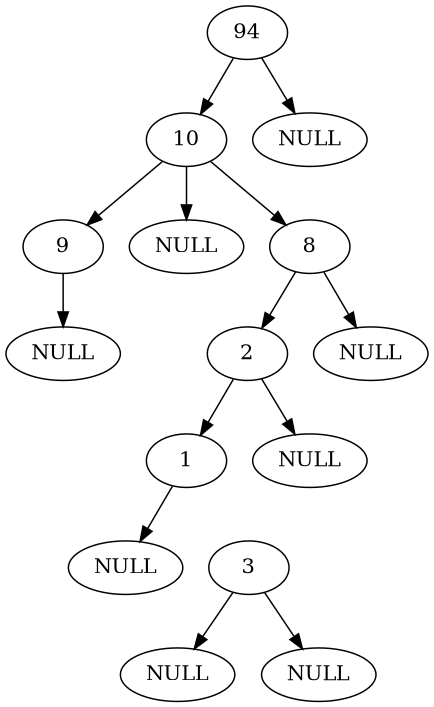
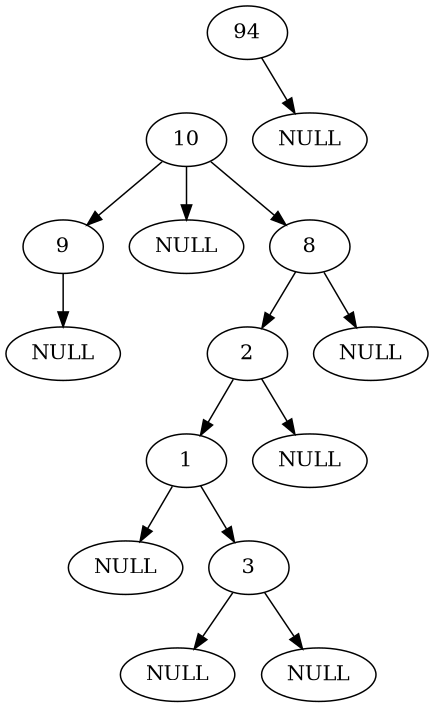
edge "94" -> "10": removed
edge "1" -> "3": added
